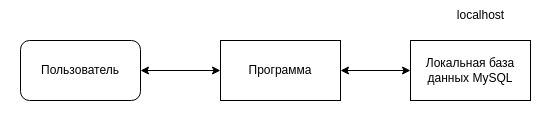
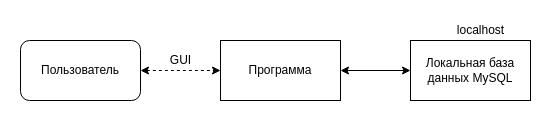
node "localhost": moved (481, 16) -> (481, 31)
node "GUI": added
edge "Пользователь" -- "Программа": style solid -> dashed
